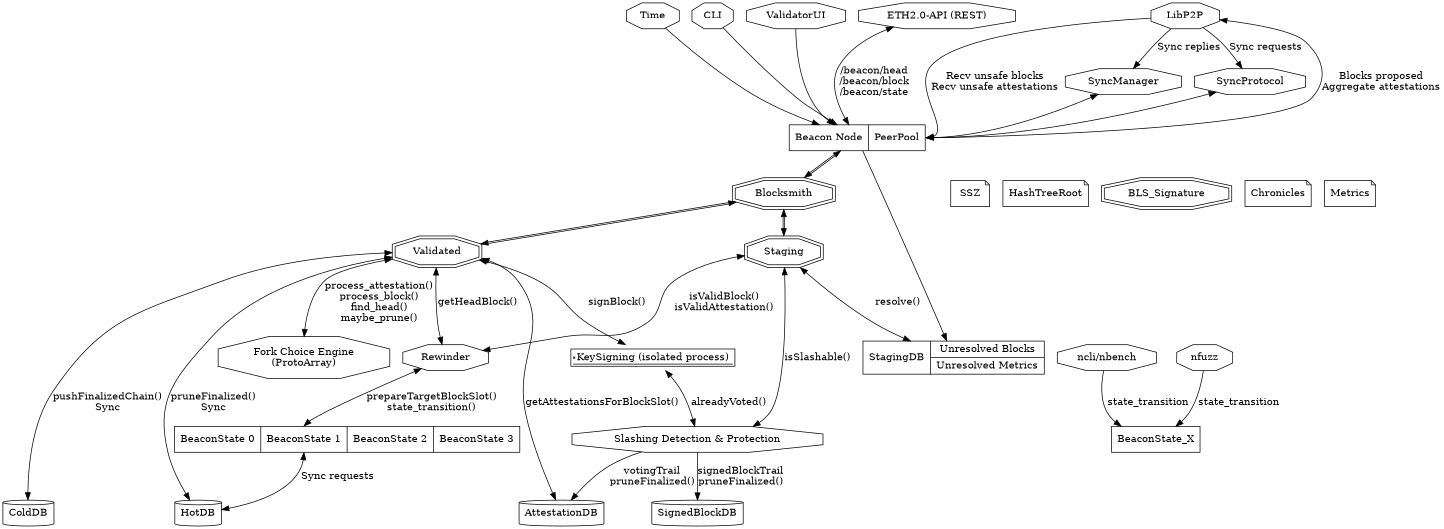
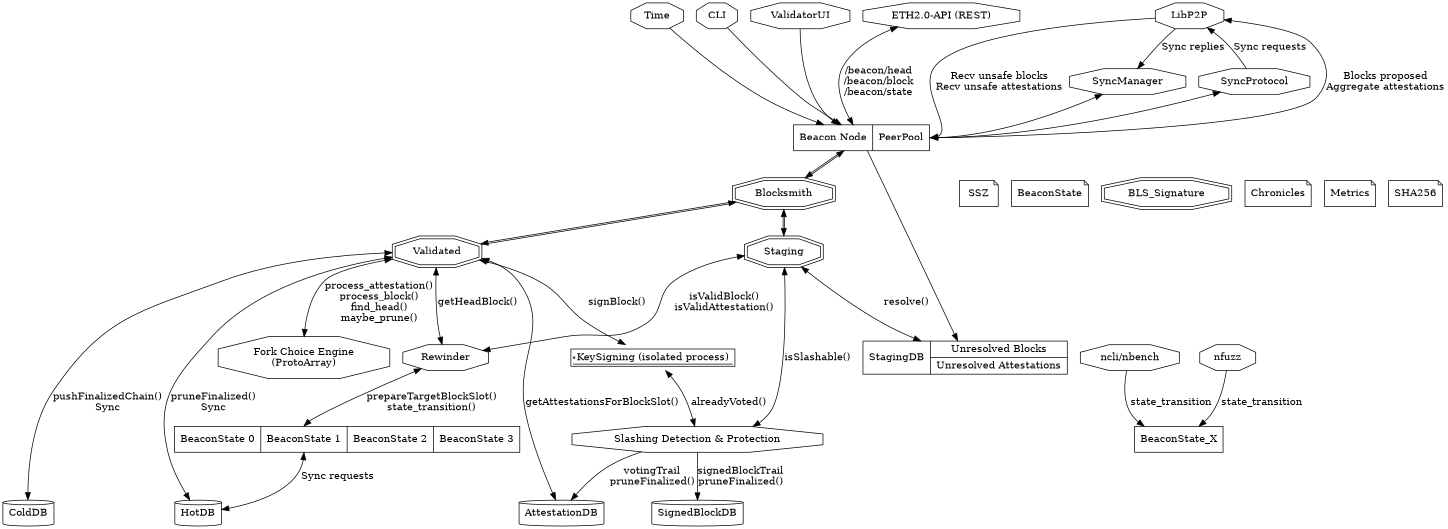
edge "LibP2P" -> "SyncProtocol": reversed
node "HashTreeRoot": label "HashTreeRoot" -> "BeaconState"
node "SHA256": added
node "StagingDB": text "Unresolved Metrics" -> "Unresolved Attestations"
